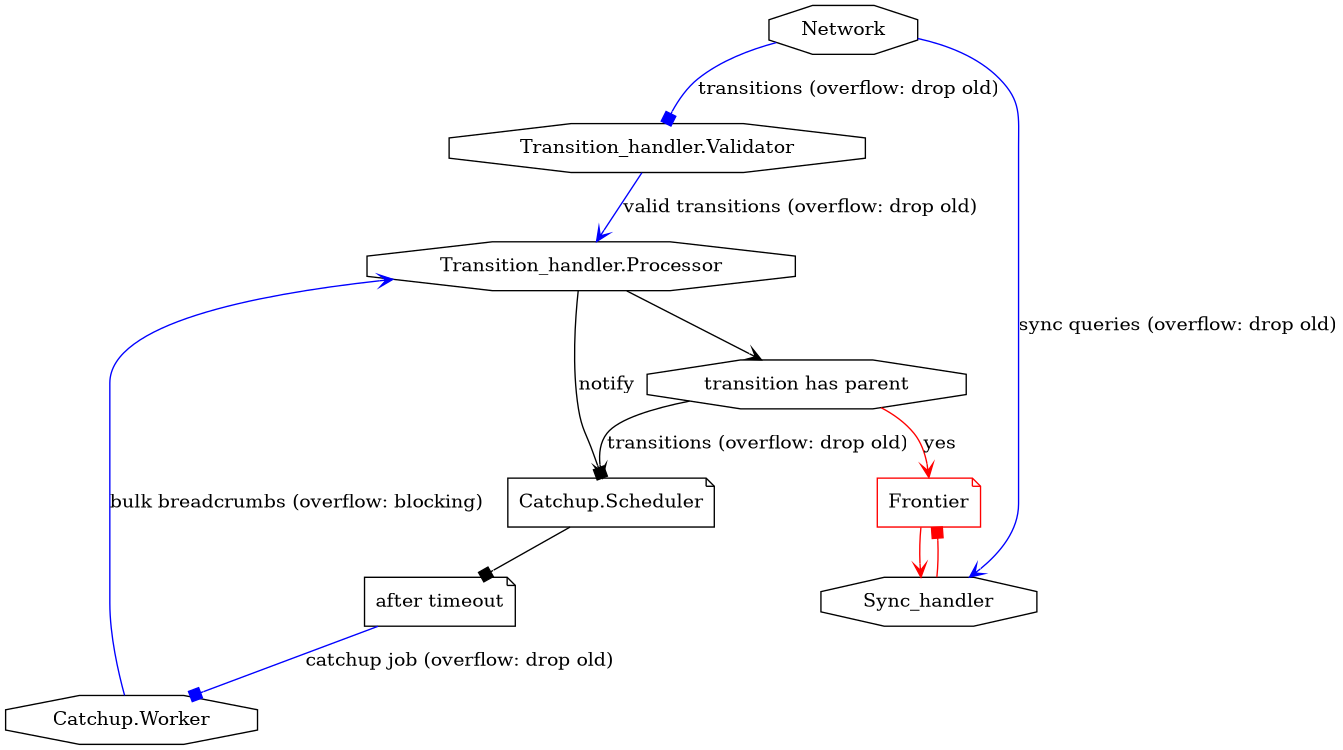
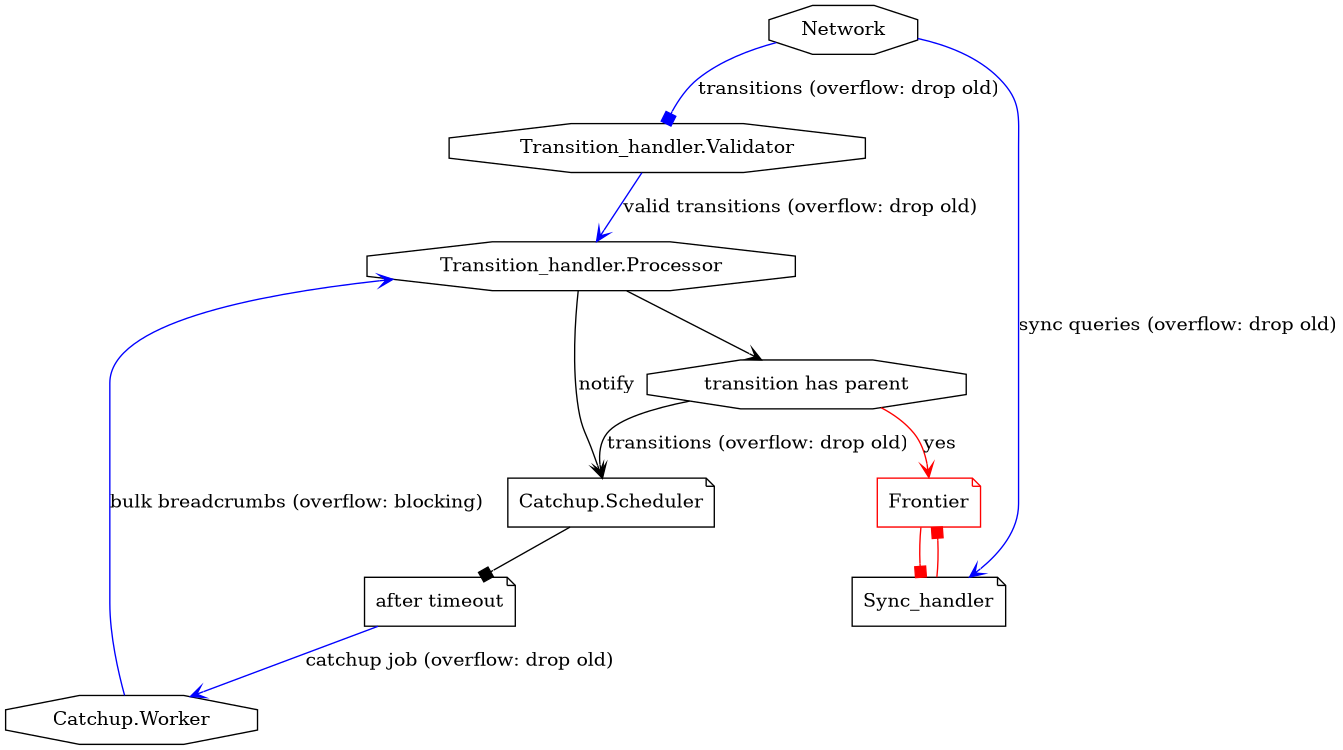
edge "Transition_handler.Processor" -> "Catchup.Scheduler": arrowhead box -> vee
edge "Frontier" -> "Sync_handler": arrowhead vee -> box
node "Sync_handler": shape octagon -> note
edge "after timeout" -> "Catchup.Worker": arrowhead box -> vee
